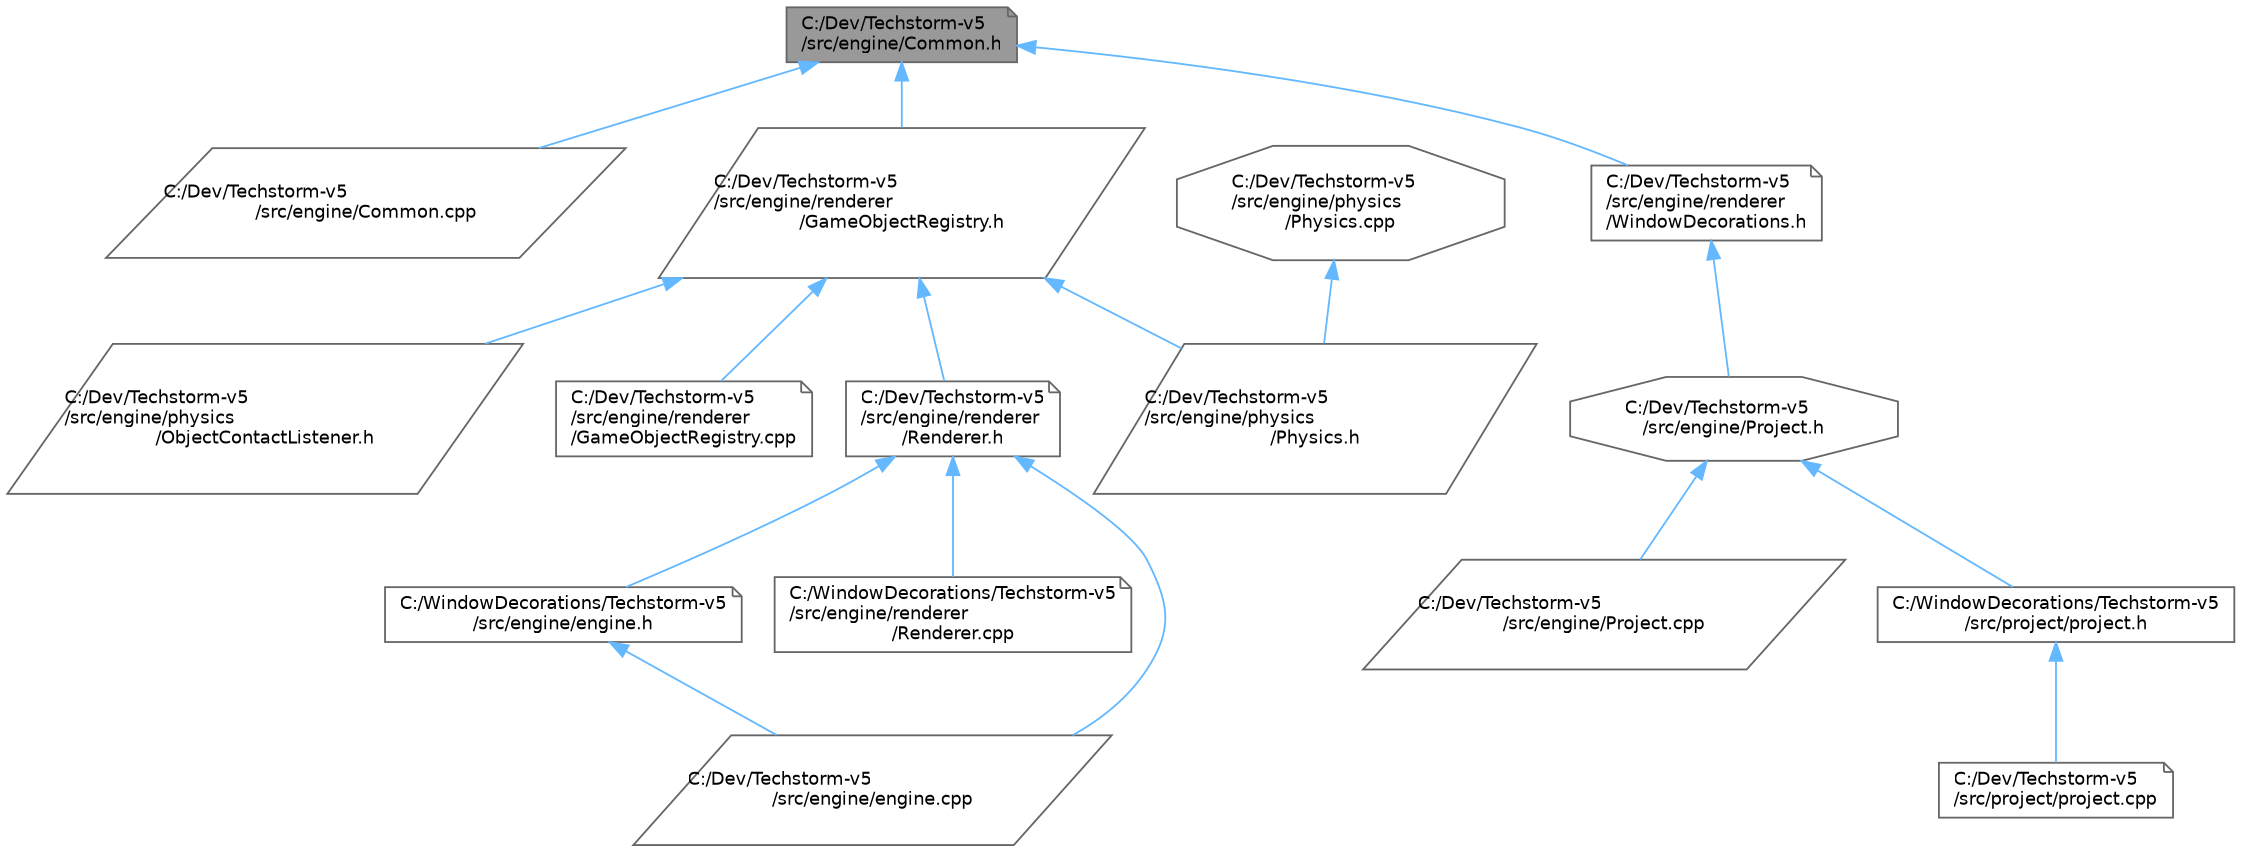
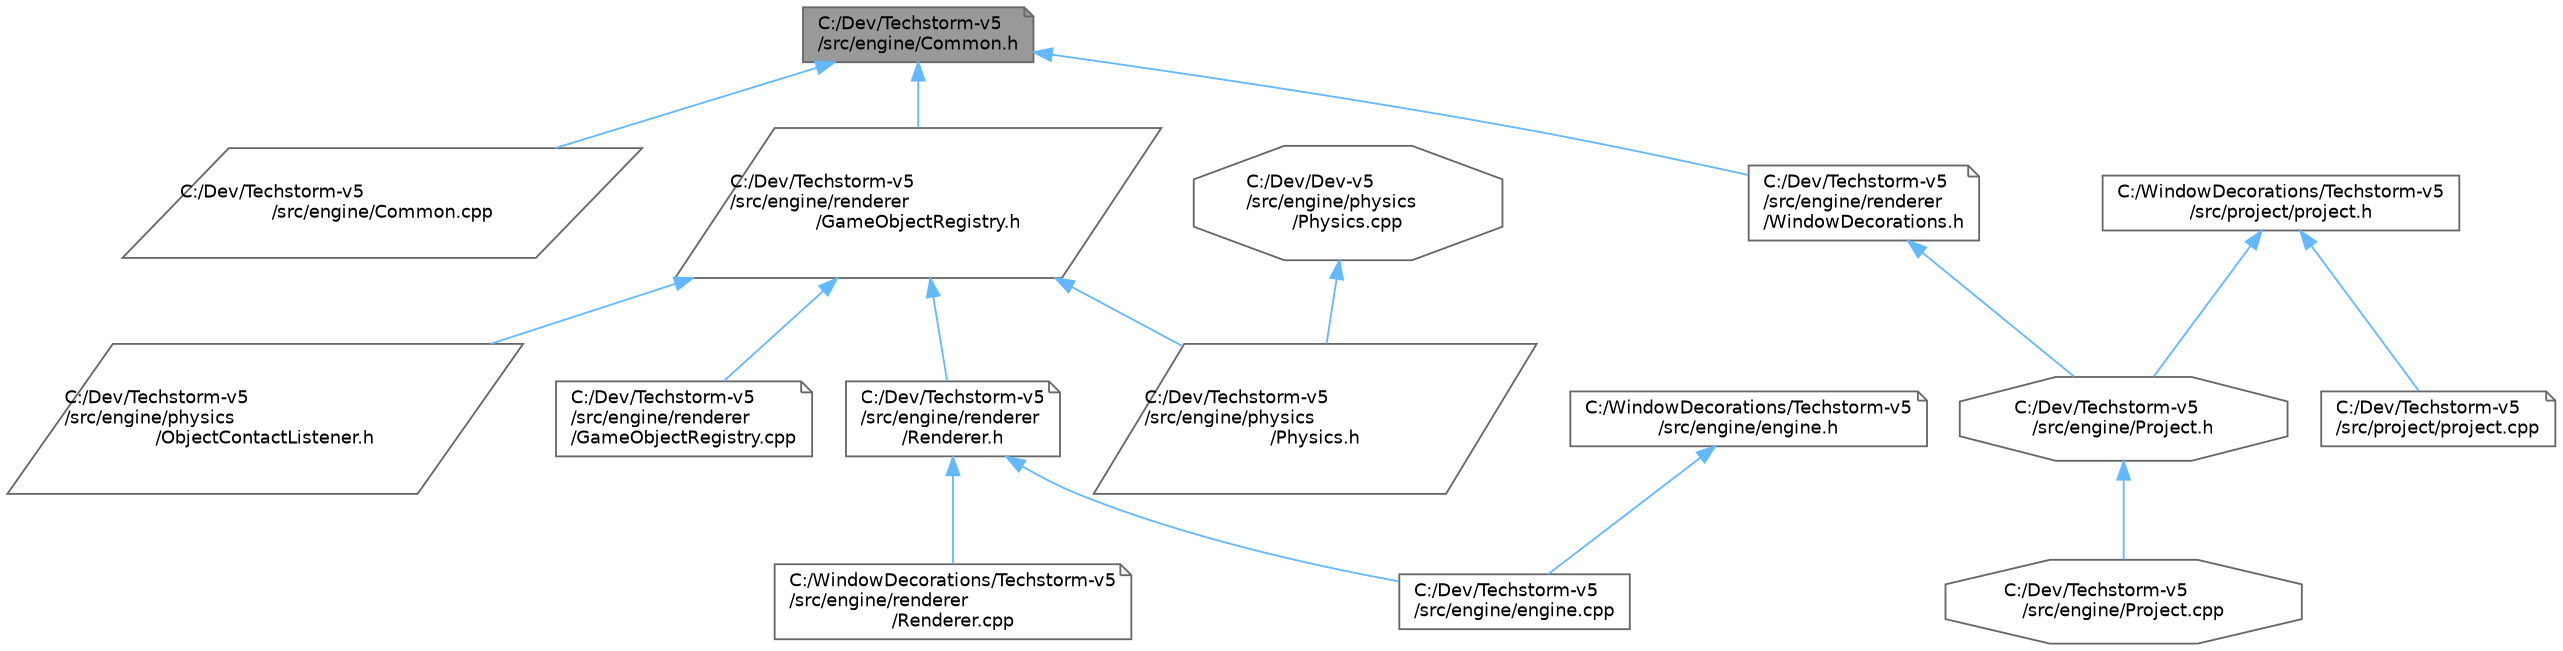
node "C:/Dev/Techstorm-v5 /src/engine/physics /Physics.cpp": label "C:/Dev/Techstorm-v5 /src/engine/physics /Physics.cpp" -> "C:/Dev/Dev-v5 /src/engine/physics /Physics.cpp"
edge "C:/WindowDecorations/Techstorm-v5 /src/project/project.h" -> "C:/Dev/Techstorm-v5 /src/engine/Project.h": reversed
edge "C:/WindowDecorations/Techstorm-v5 /src/engine/engine.h" -> "C:/Dev/Techstorm-v5 /src/engine/renderer /Renderer.h": removed
node "C:/Dev/Techstorm-v5 /src/engine/Project.cpp": shape parallelogram -> octagon
node "C:/Dev/Techstorm-v5 /src/engine/engine.cpp": shape parallelogram -> box
